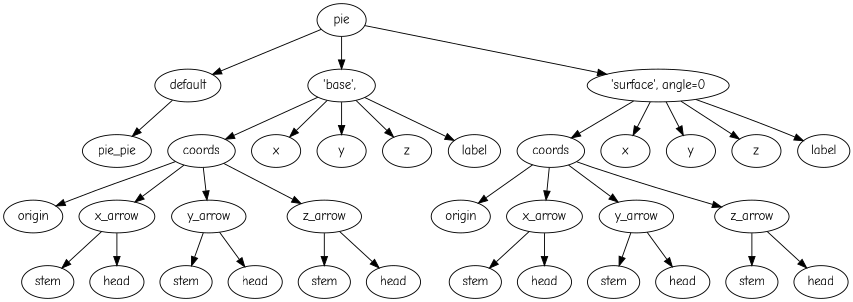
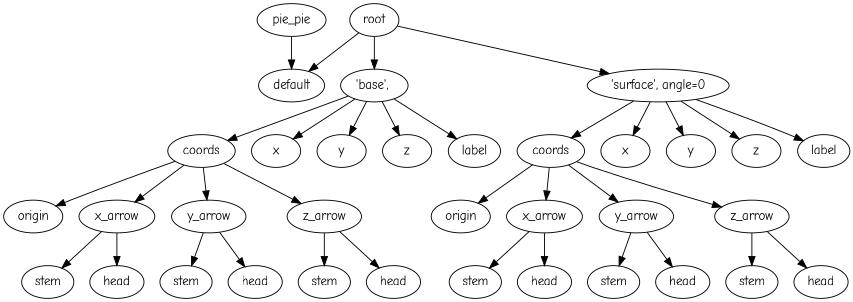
node "pie": label "pie" -> "root"
edge "default" -> "pie_pie": reversed
